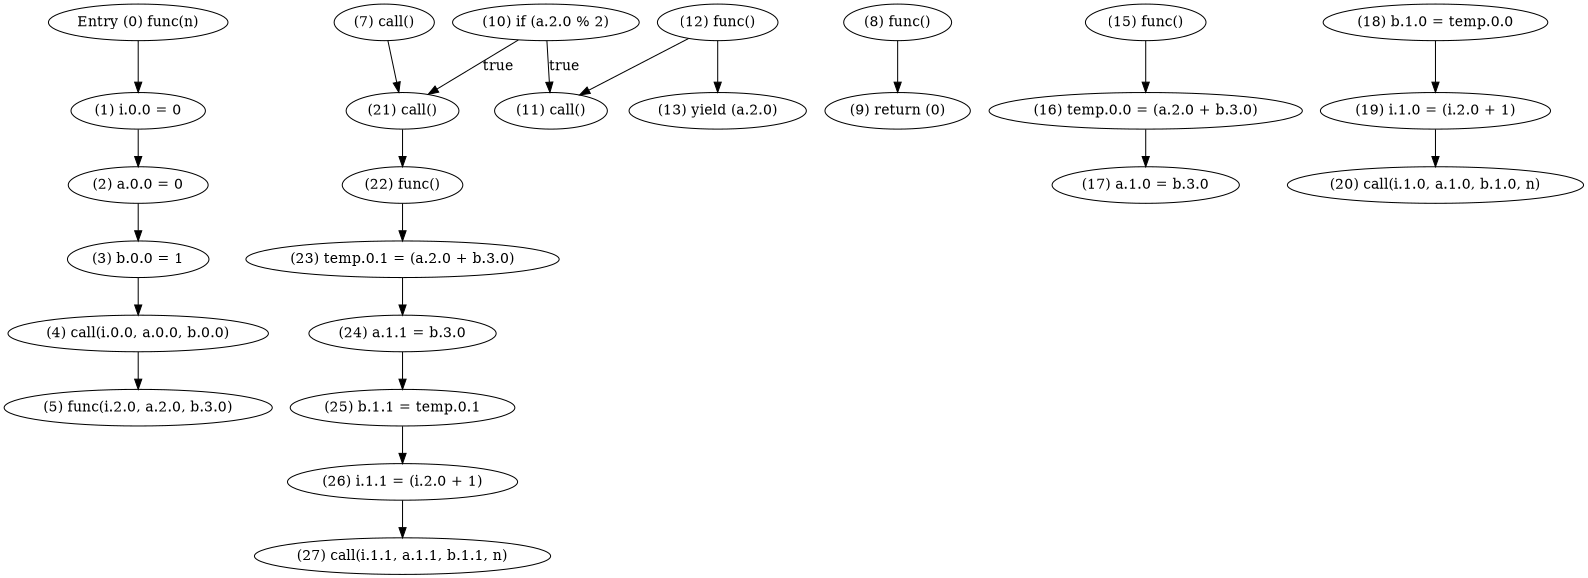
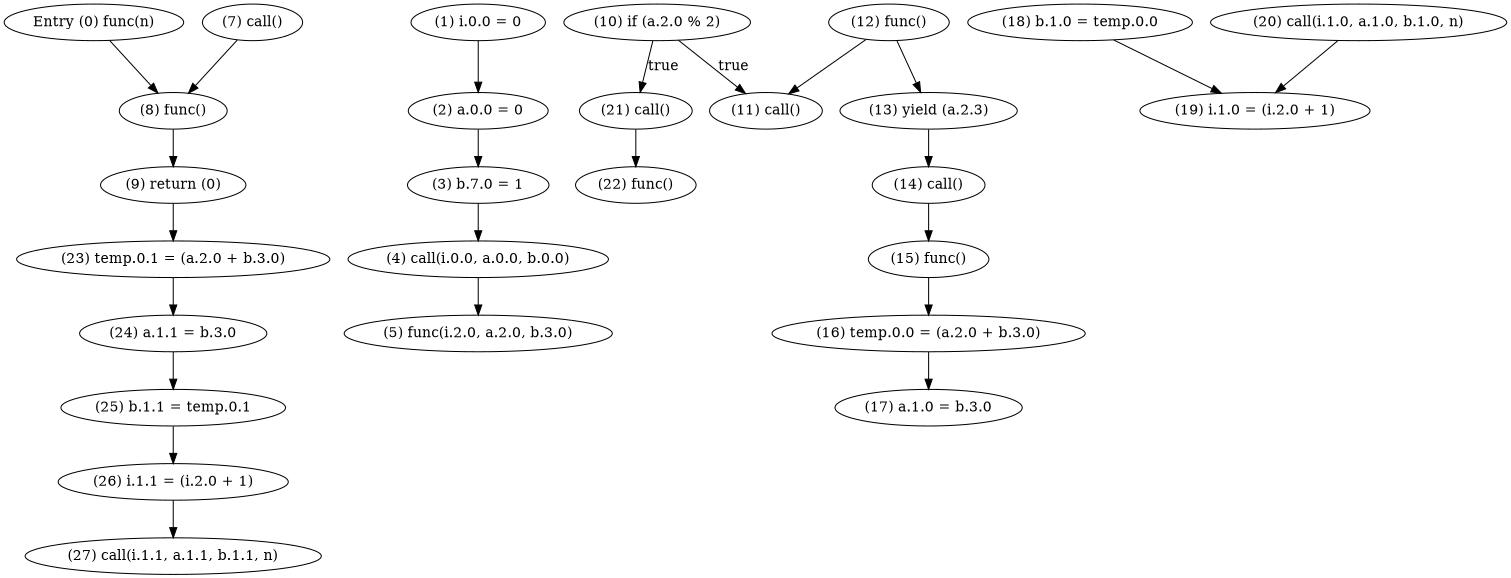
edge "Entry (0) func(n)" -> "(1) i.0.0 = 0": now "Entry (0) func(n)" -> "(8) func()"
edge "(7) call()" -> "(21) call()": now "(7) call()" -> "(8) func()"
node "(13) yield (a.2.0)": label "(13) yield (a.2.0)" -> "(13) yield (a.2.3)"
edge "(19) i.1.0 = (i.2.0 + 1)" -> "(20) call(i.1.0, a.1.0, b.1.0, n)": reversed
node "(14) call()": added
edge "(22) func()" -> "(23) temp.0.1 = (a.2.0 + b.3.0)": now "(9) return (0)" -> "(23) temp.0.1 = (a.2.0 + b.3.0)"
node "(3) b.0.0 = 1": label "(3) b.0.0 = 1" -> "(3) b.7.0 = 1"
